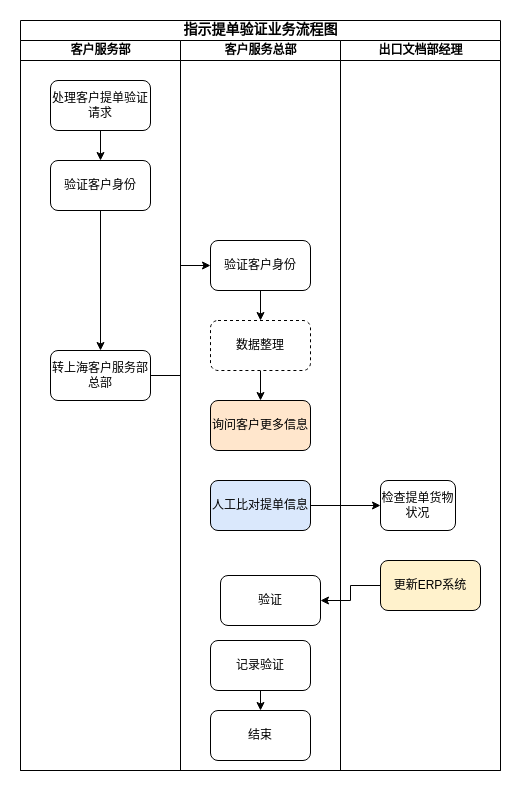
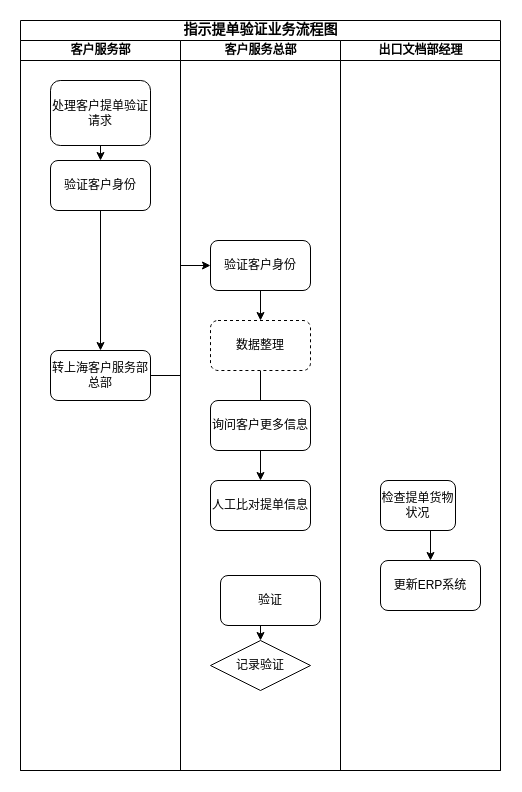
node "处理客户提单验证请求": size 100x50 -> 100x65
edge "数据整理" -> "询问客户更多信息": arrowhead classic -> none
node "询问客户更多信息": fillcolor #ffe6cc -> #ffffff
edge "询问客户更多信息" -> "人工比对提单信息": added
node "人工比对提单信息": fillcolor #dae8fc -> #ffffff
edge "人工比对提单信息" -> "检查提单货物状况": removed
edge "检查提单货物状况" -> "更新ERP系统": added
node "更新ERP系统": fillcolor #fff2cc -> #ffffff
edge "更新ERP系统" -> "验证": removed
edge "验证" -> "记录验证": added
node "记录验证": shape rounded rectangle -> diamond
edge "记录验证" -> "结束": removed
node "结束": removed
